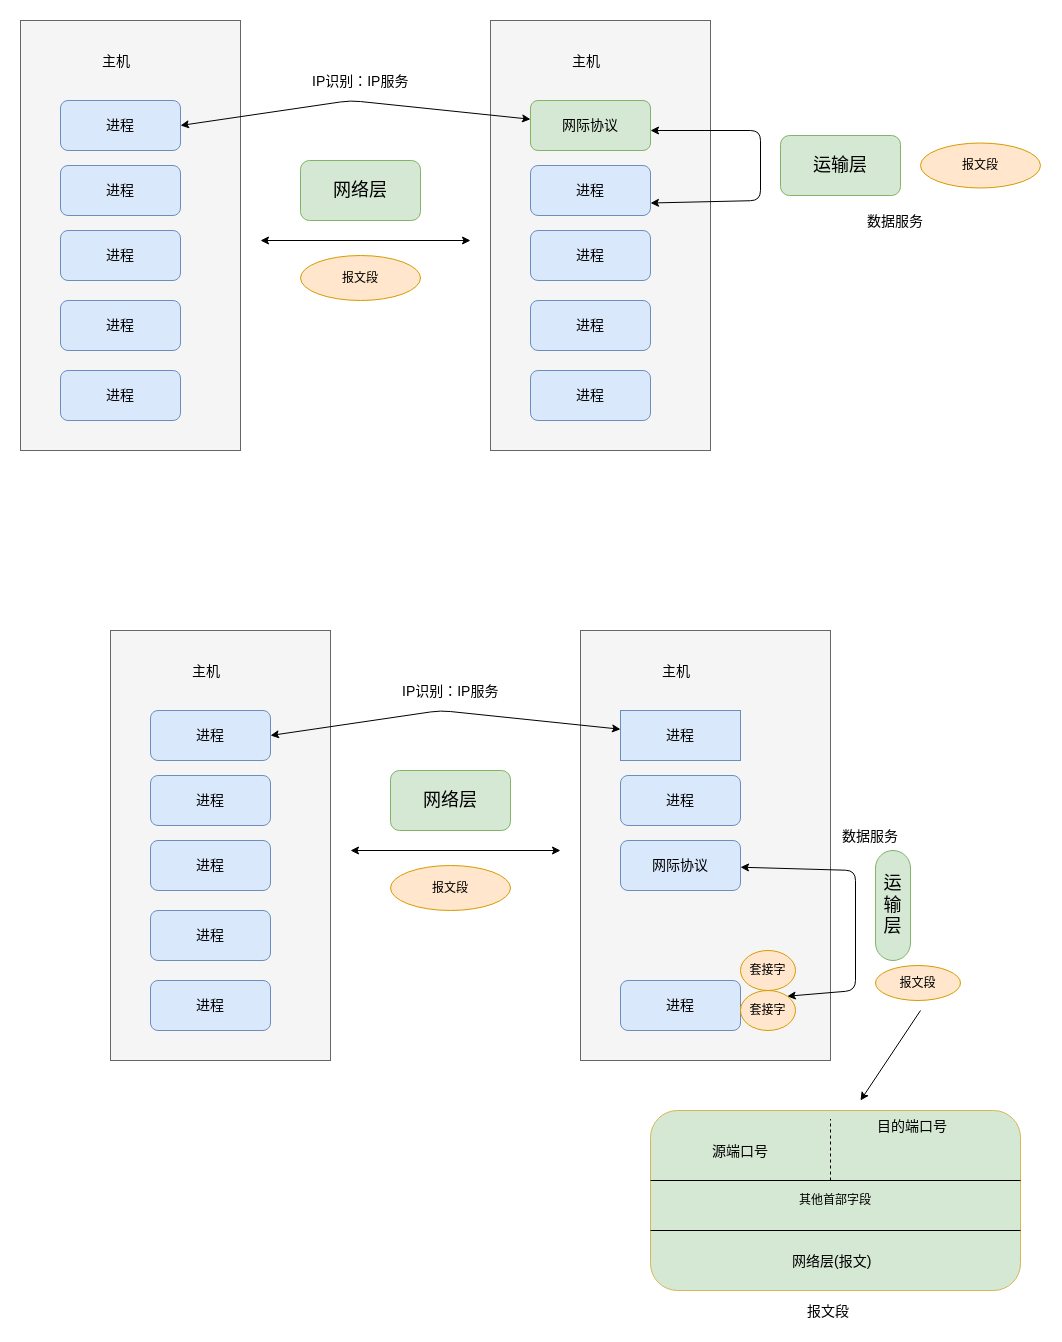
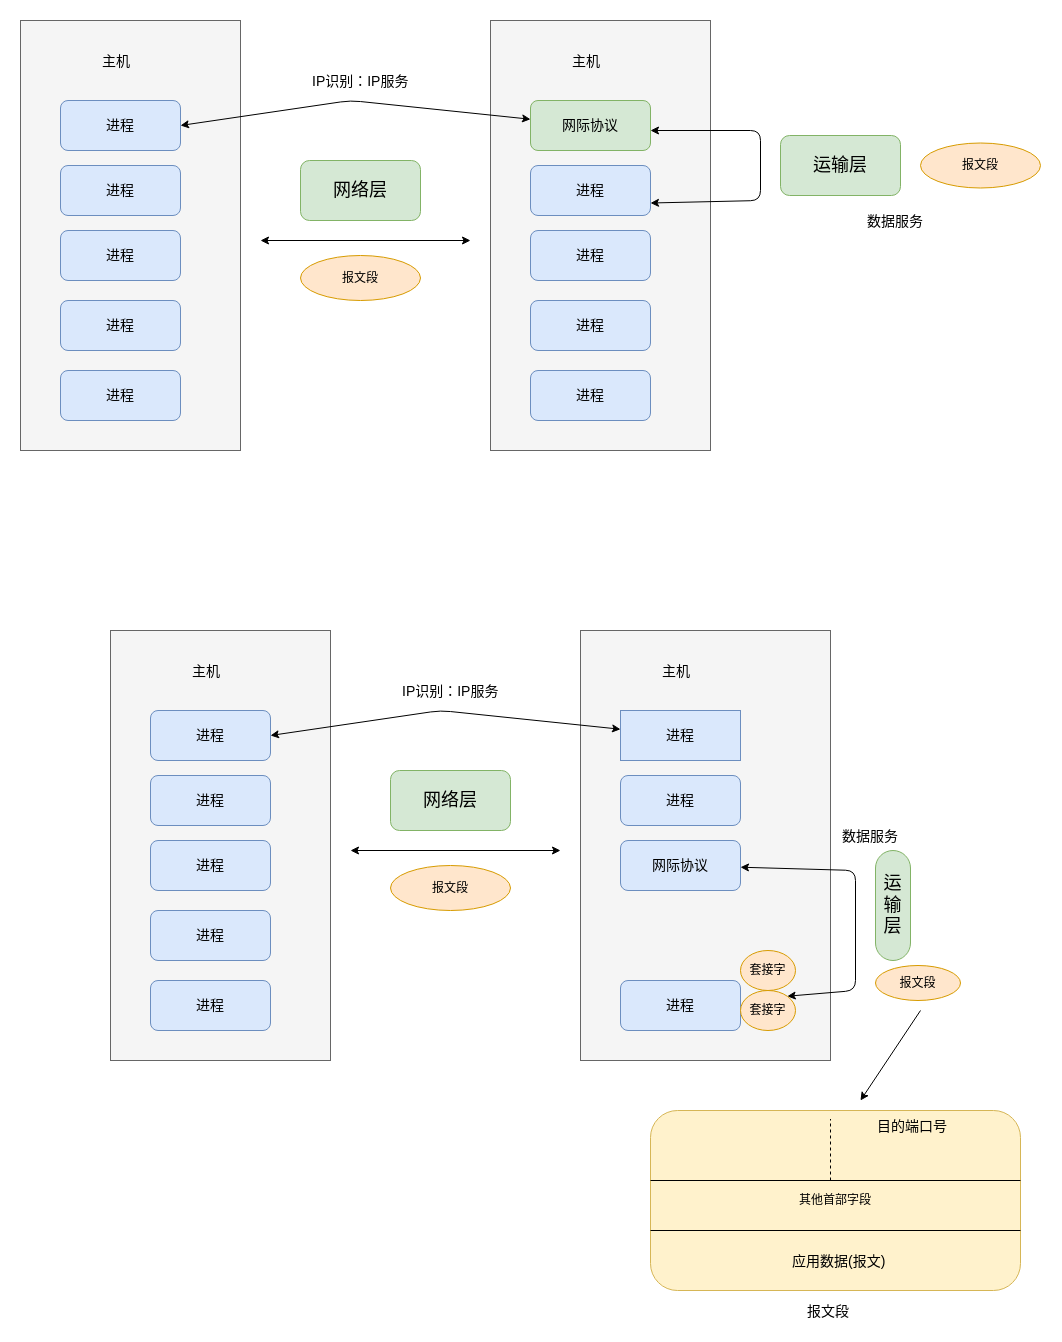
node "源端口号": removed
node "其他首部字段": fillcolor #d5e8d4 -> #fff2cc
node "网络层(报文)": label "网络层(报文)" -> "应用数据(报文)"
